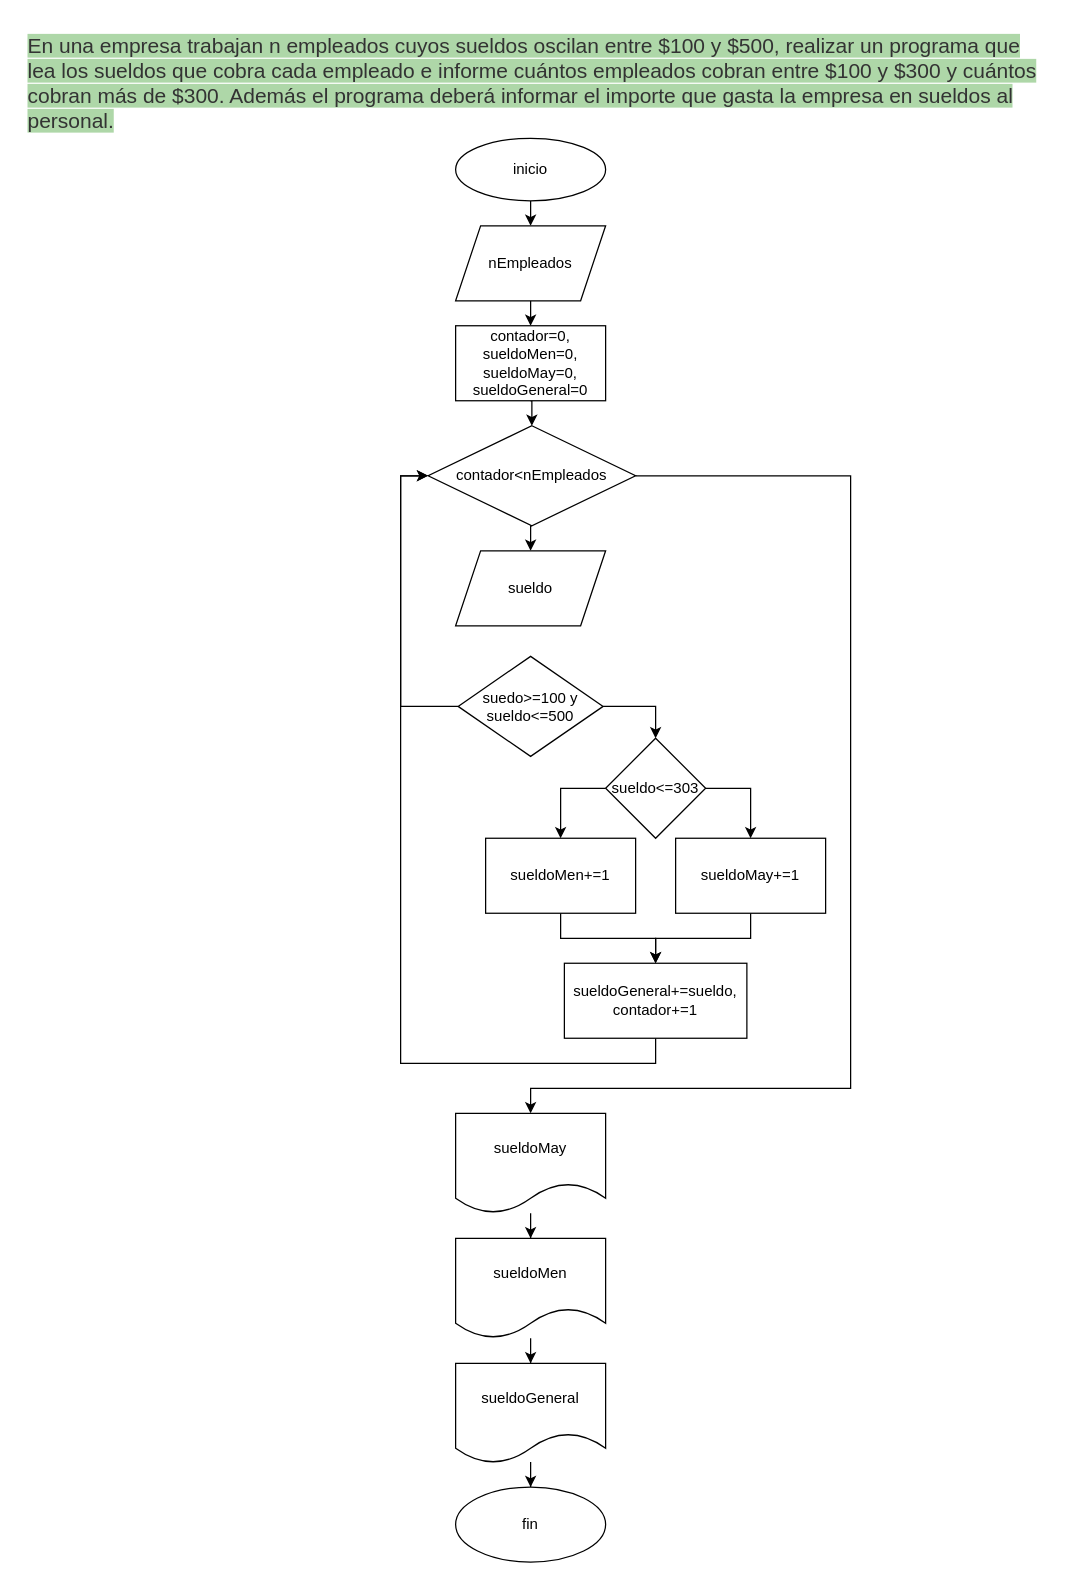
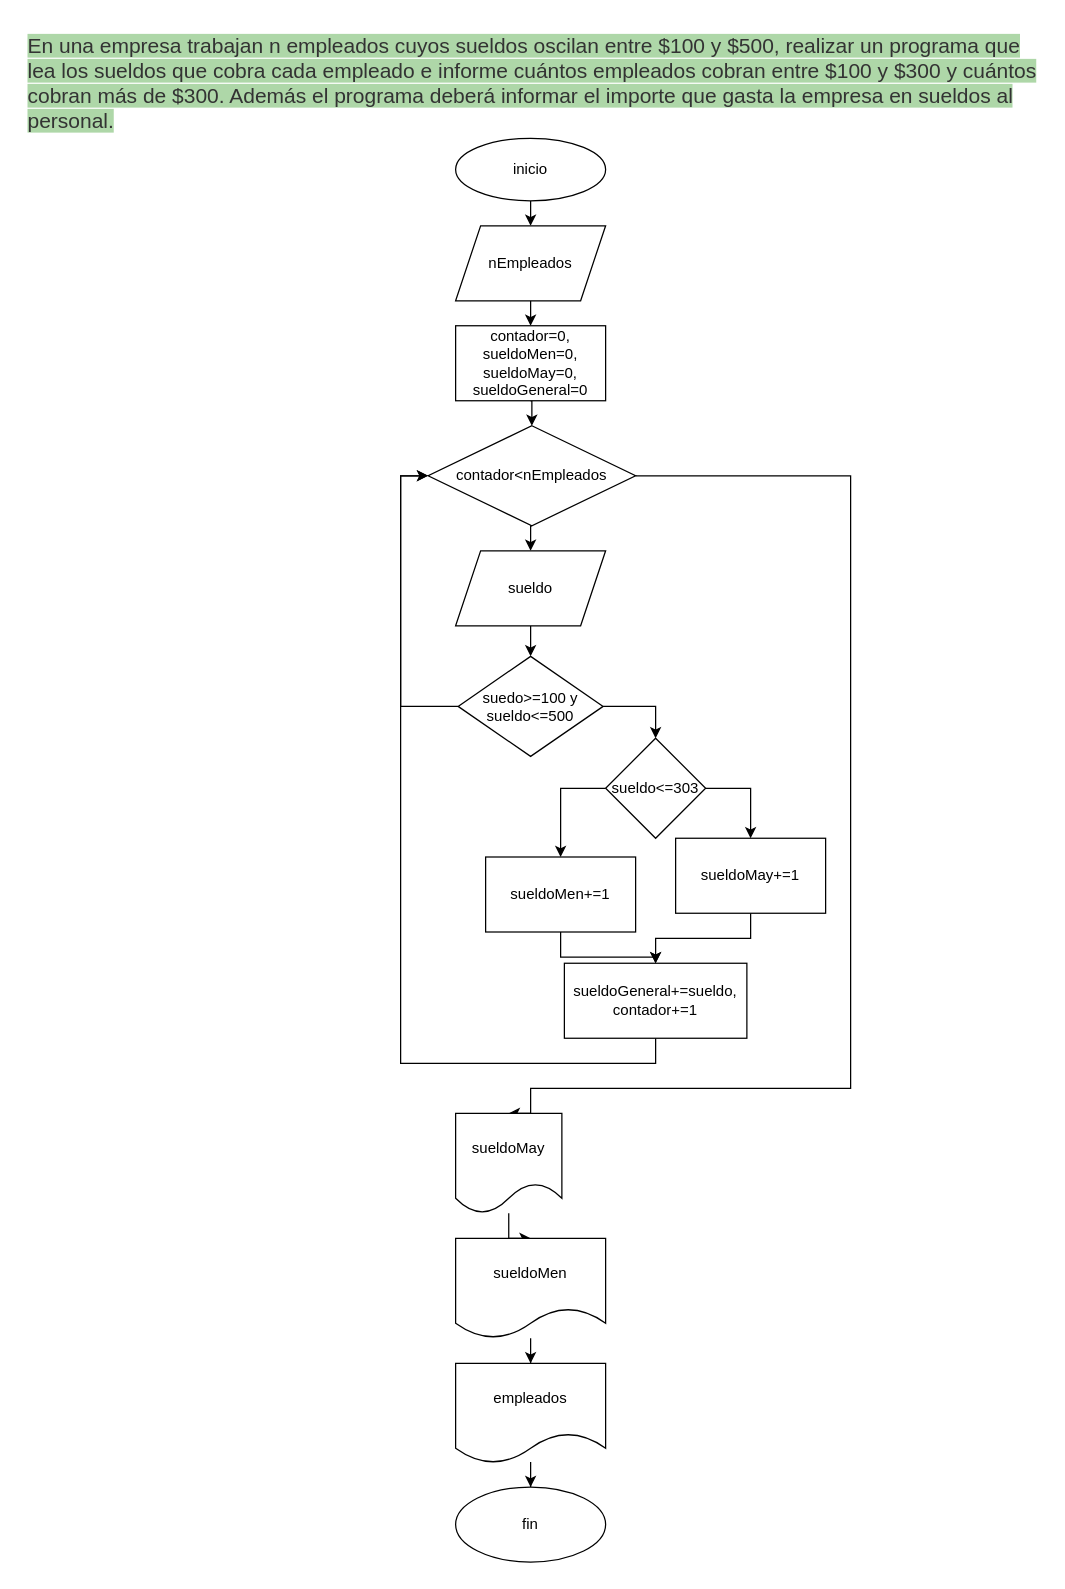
edge "sueldo" -> "suedo>=100 y sueldo<=500": added
node "sueldoMen+=1": moved (561, 876) -> (561, 894)
node "sueldoMay": size 150x100 -> 106x100
node "sueldoGeneral": label "sueldoGeneral" -> "empleados"
